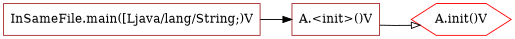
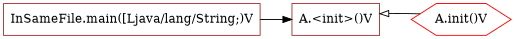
edge "A.<init>()V" -> "A.init()V": reversed
